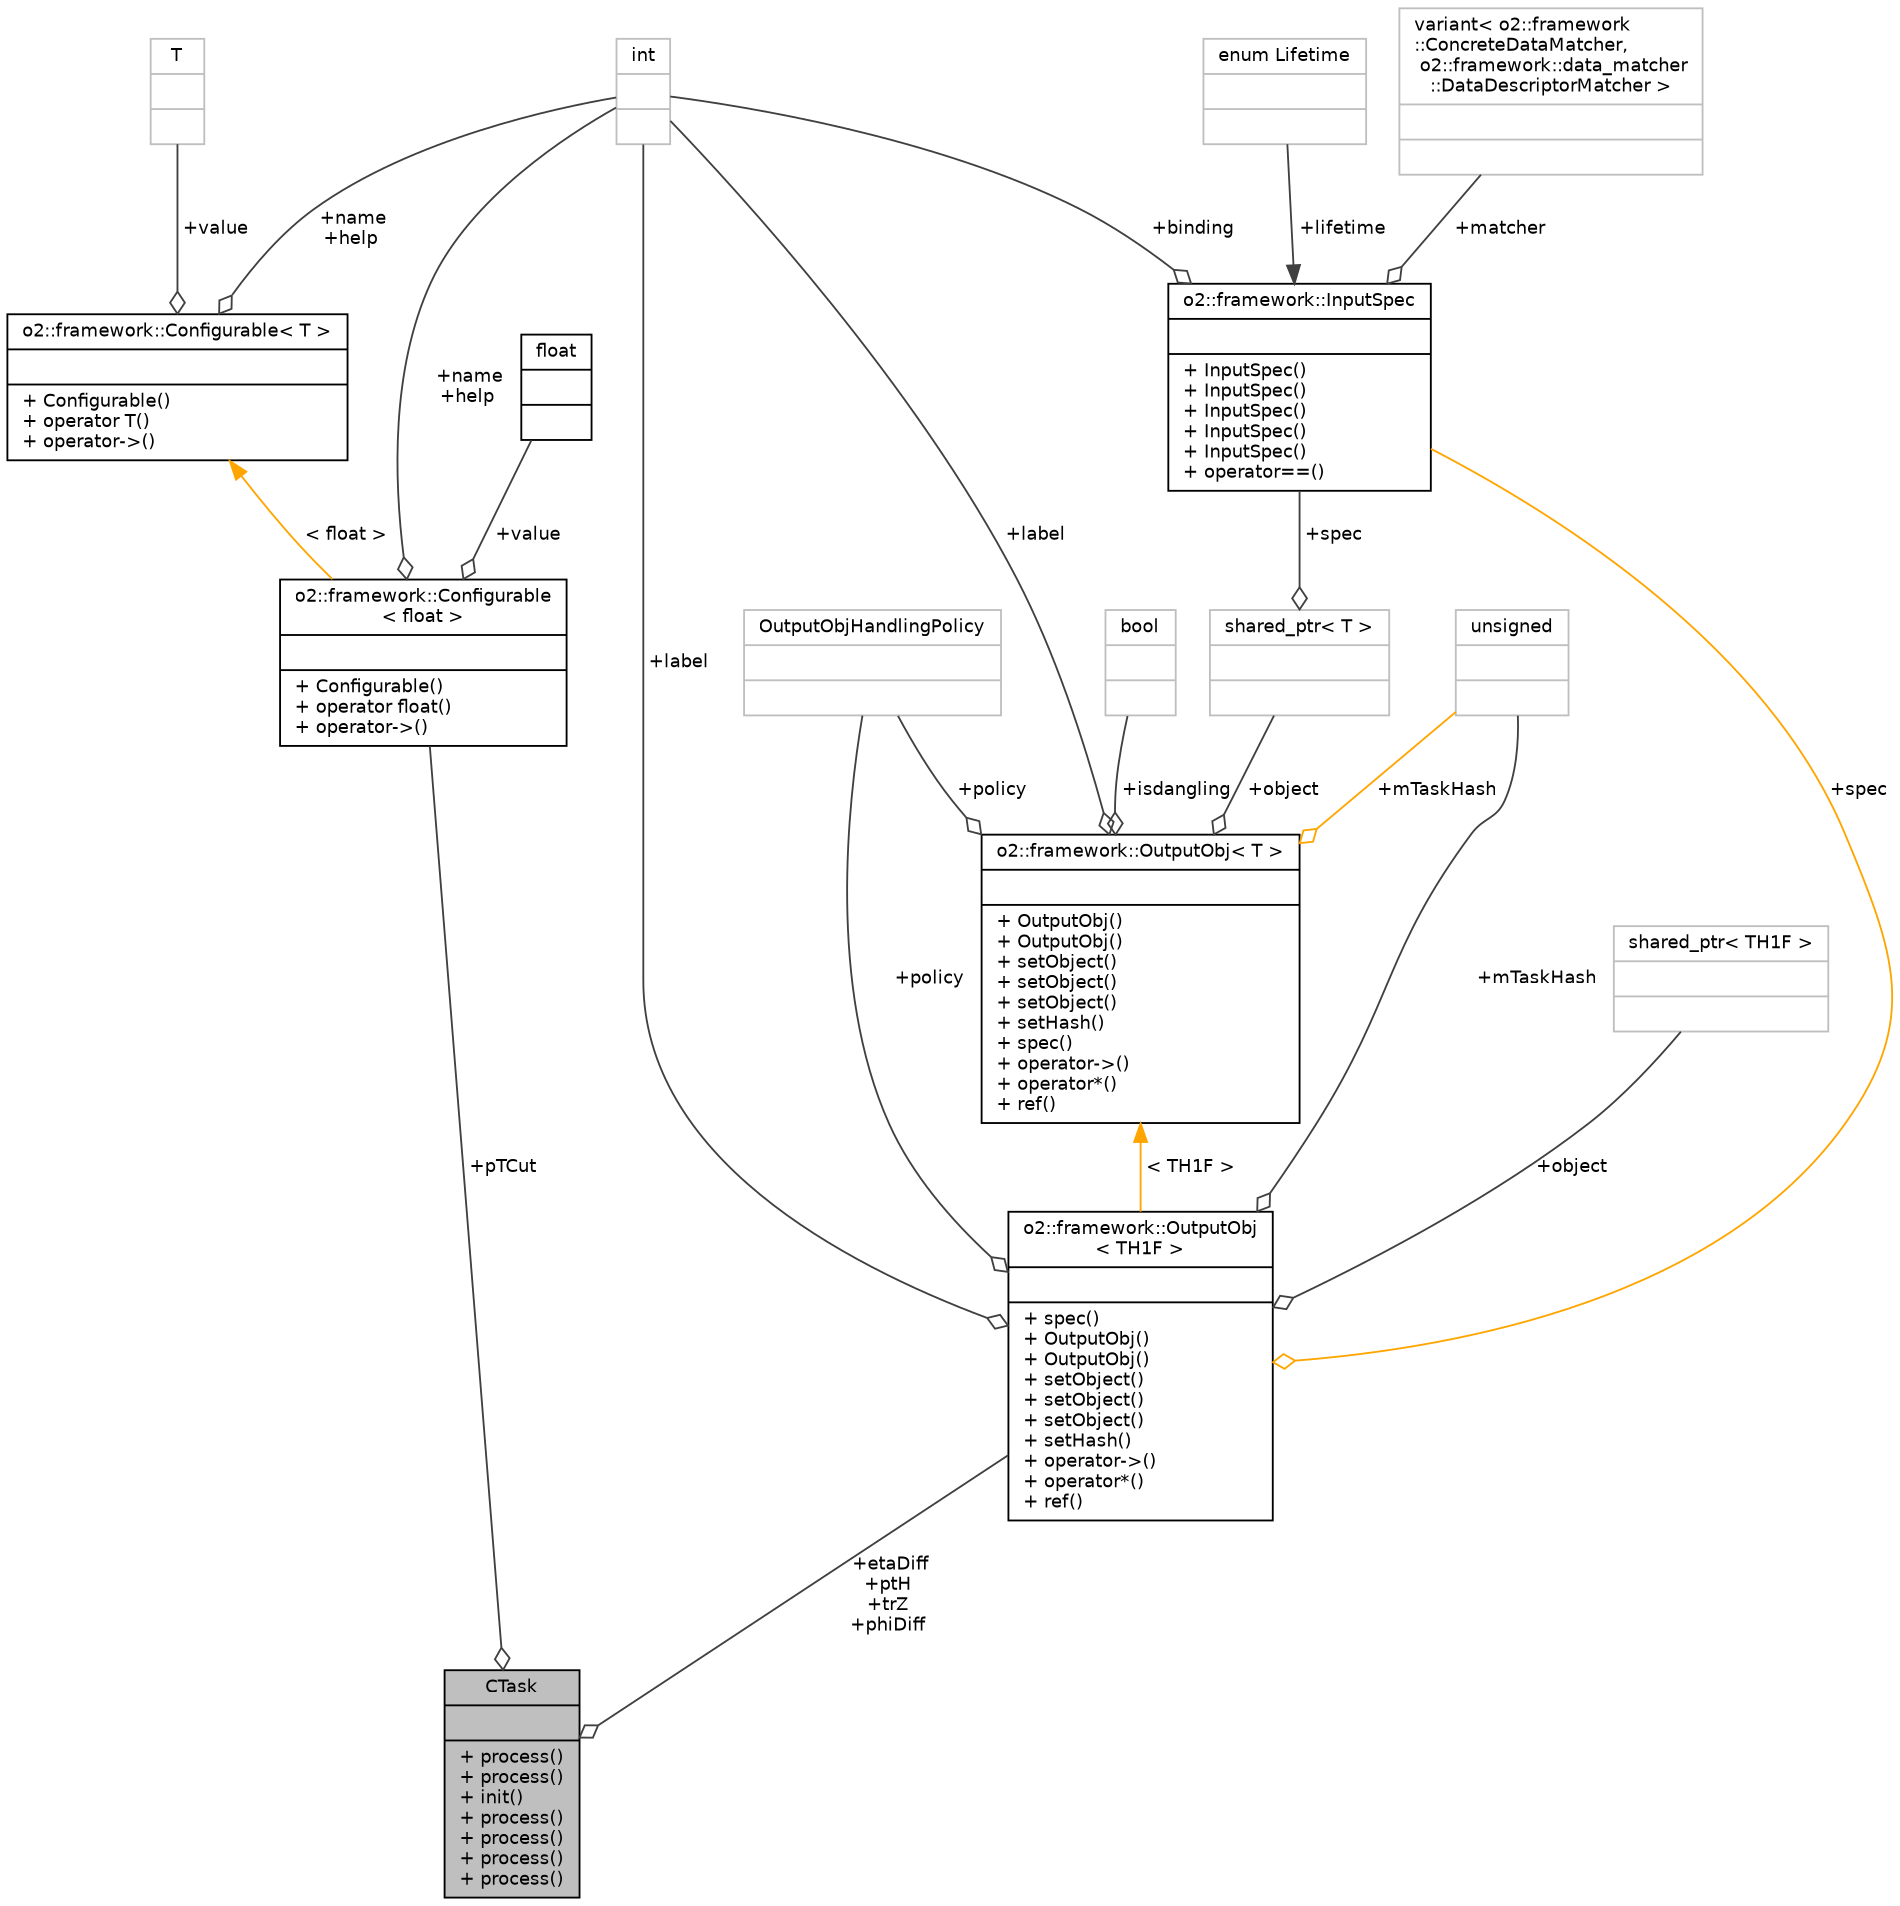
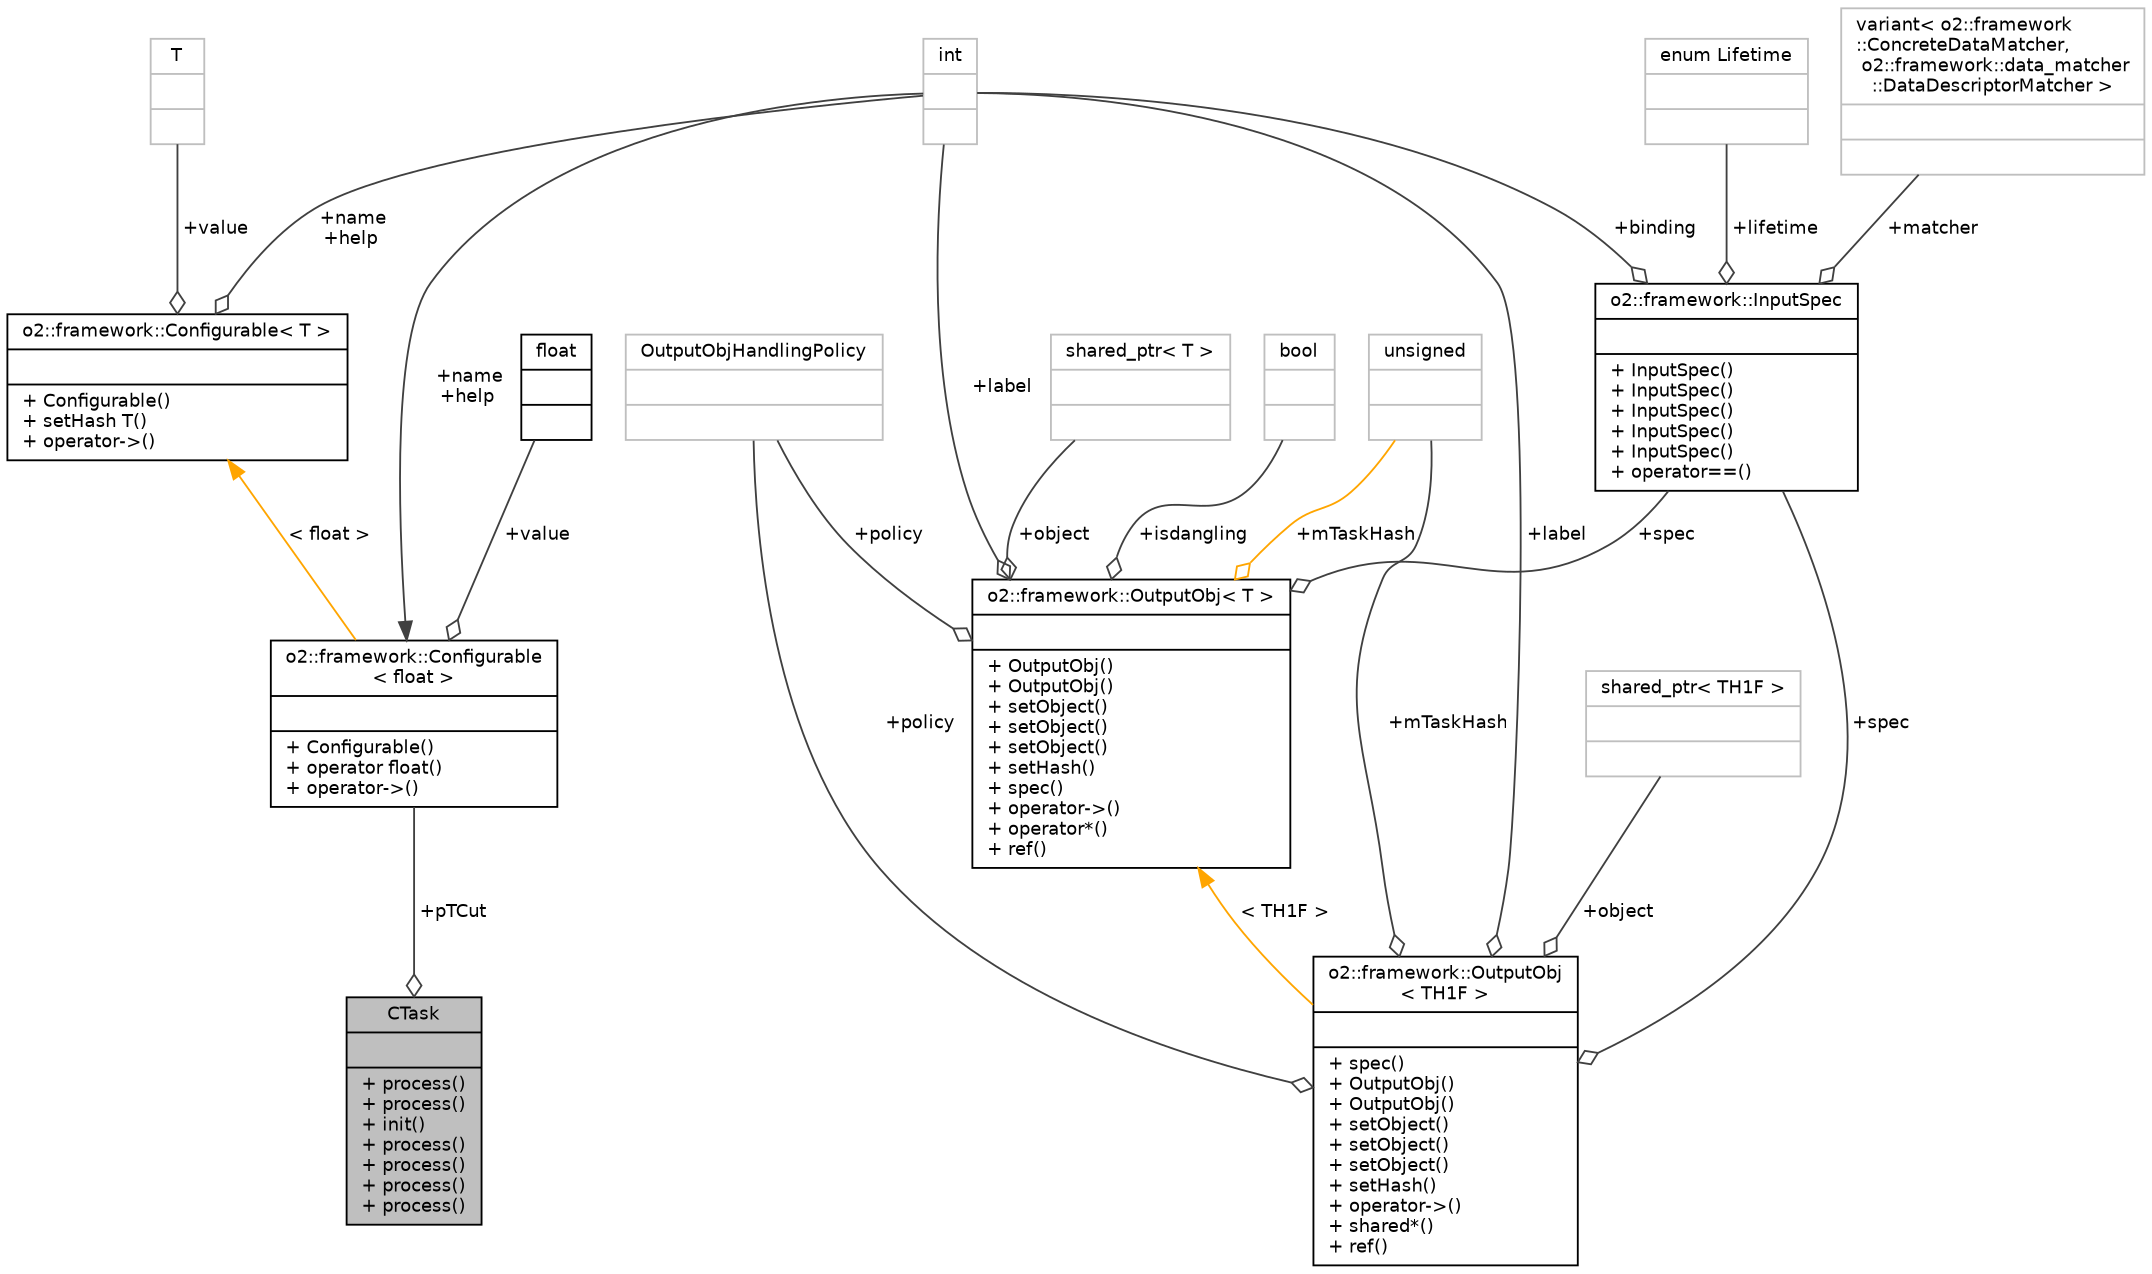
edge "enum Lifetime" -> "o2::framework::InputSpec": arrowhead normal -> odiamond
edge "int" -> "o2::framework::Configurable": arrowhead odiamond -> normal
node "o2::framework::Configurable< T >": text "+ operator T()" -> "+ setHash T()"
edge "o2::framework::InputSpec" -> "shared_ptr< T >": now "o2::framework::InputSpec" -> "o2::framework::OutputObj< T >"
edge "o2::framework::InputSpec" -> "o2::framework::OutputObj": color orange -> grey25
node "o2::framework::OutputObj": text "+ operator*()" -> "+ shared*()"
edge "o2::framework::OutputObj" -> "CTask": removed, label "+etaDiff +ptH +trZ +phiDiff"
